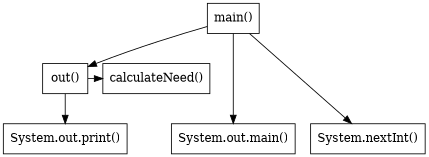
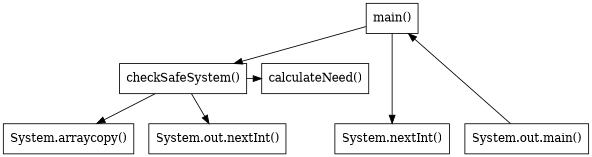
edge "main()" -> "System.out.main()": reversed
node "out()": label "out()" -> "checkSafeSystem()"
node "System.out.print()": label "System.out.print()" -> "System.out.nextInt()"
node "System.arraycopy()": added
